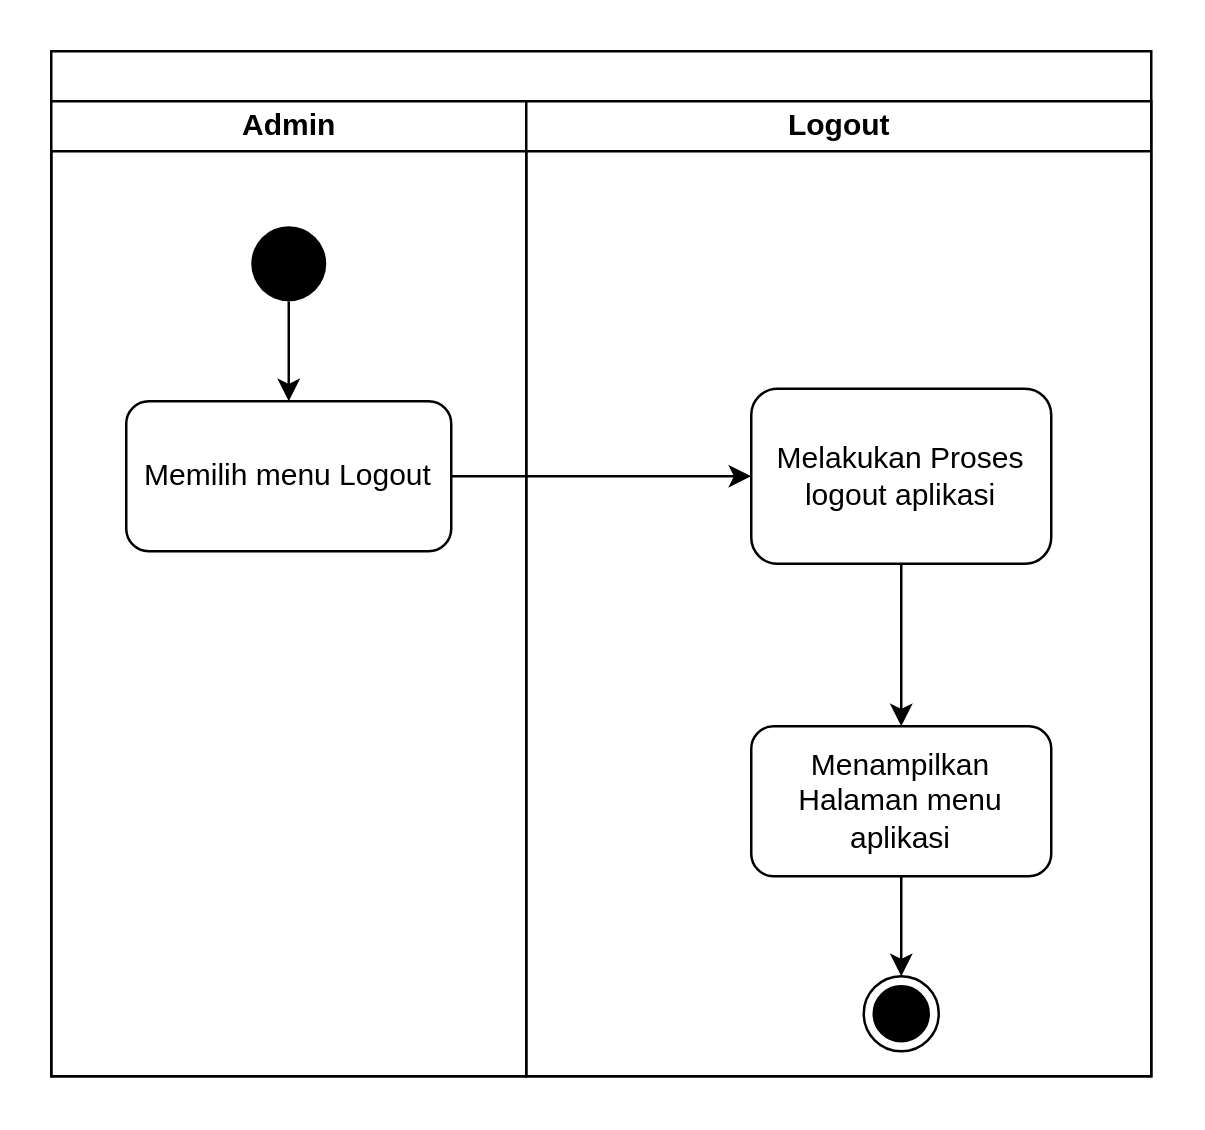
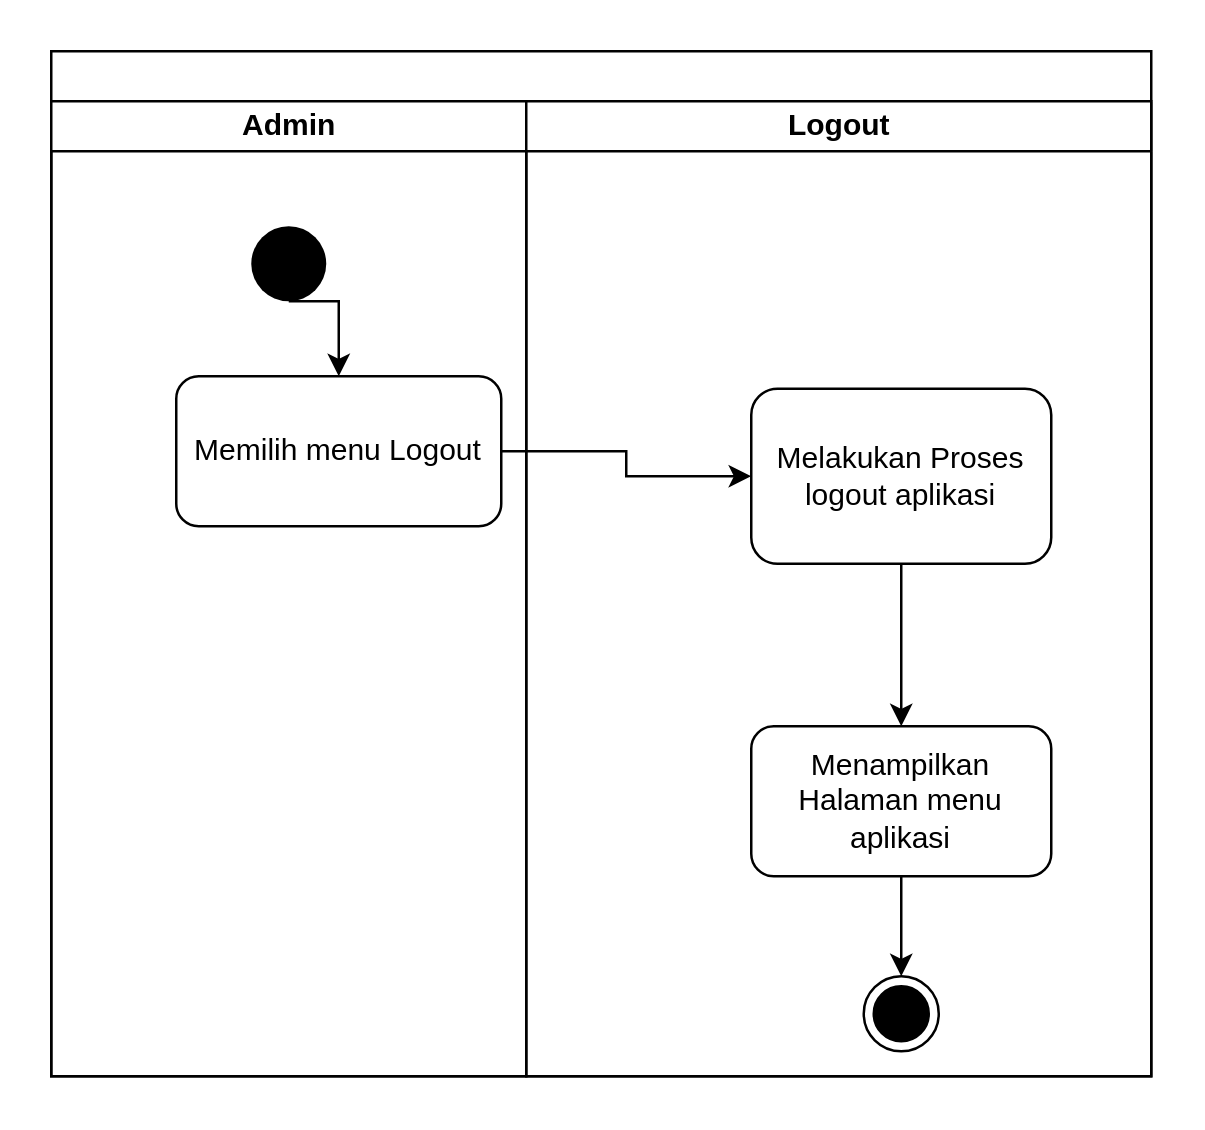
node "Memilih menu Logout": moved (289, 476) -> (339, 451)
